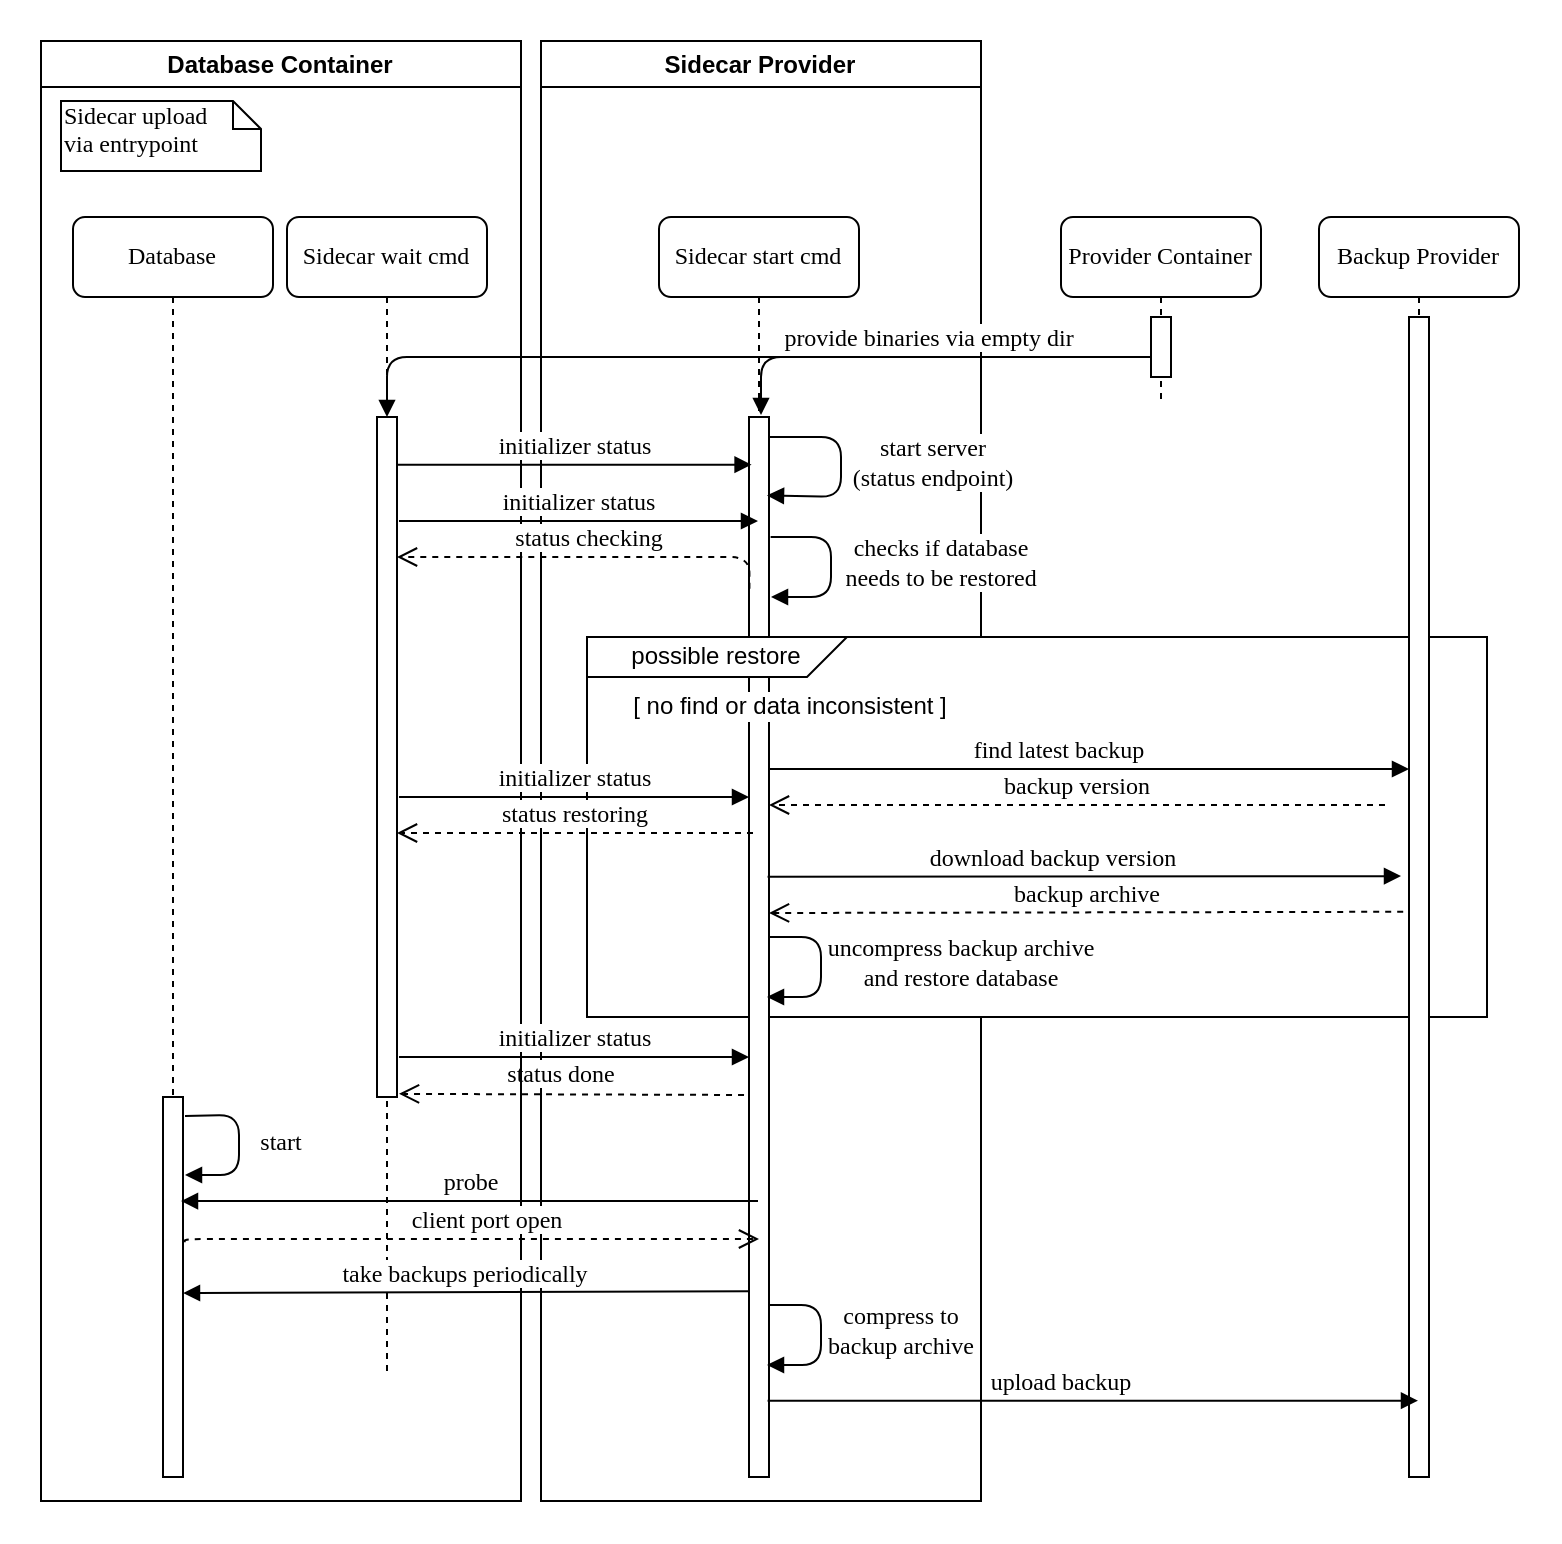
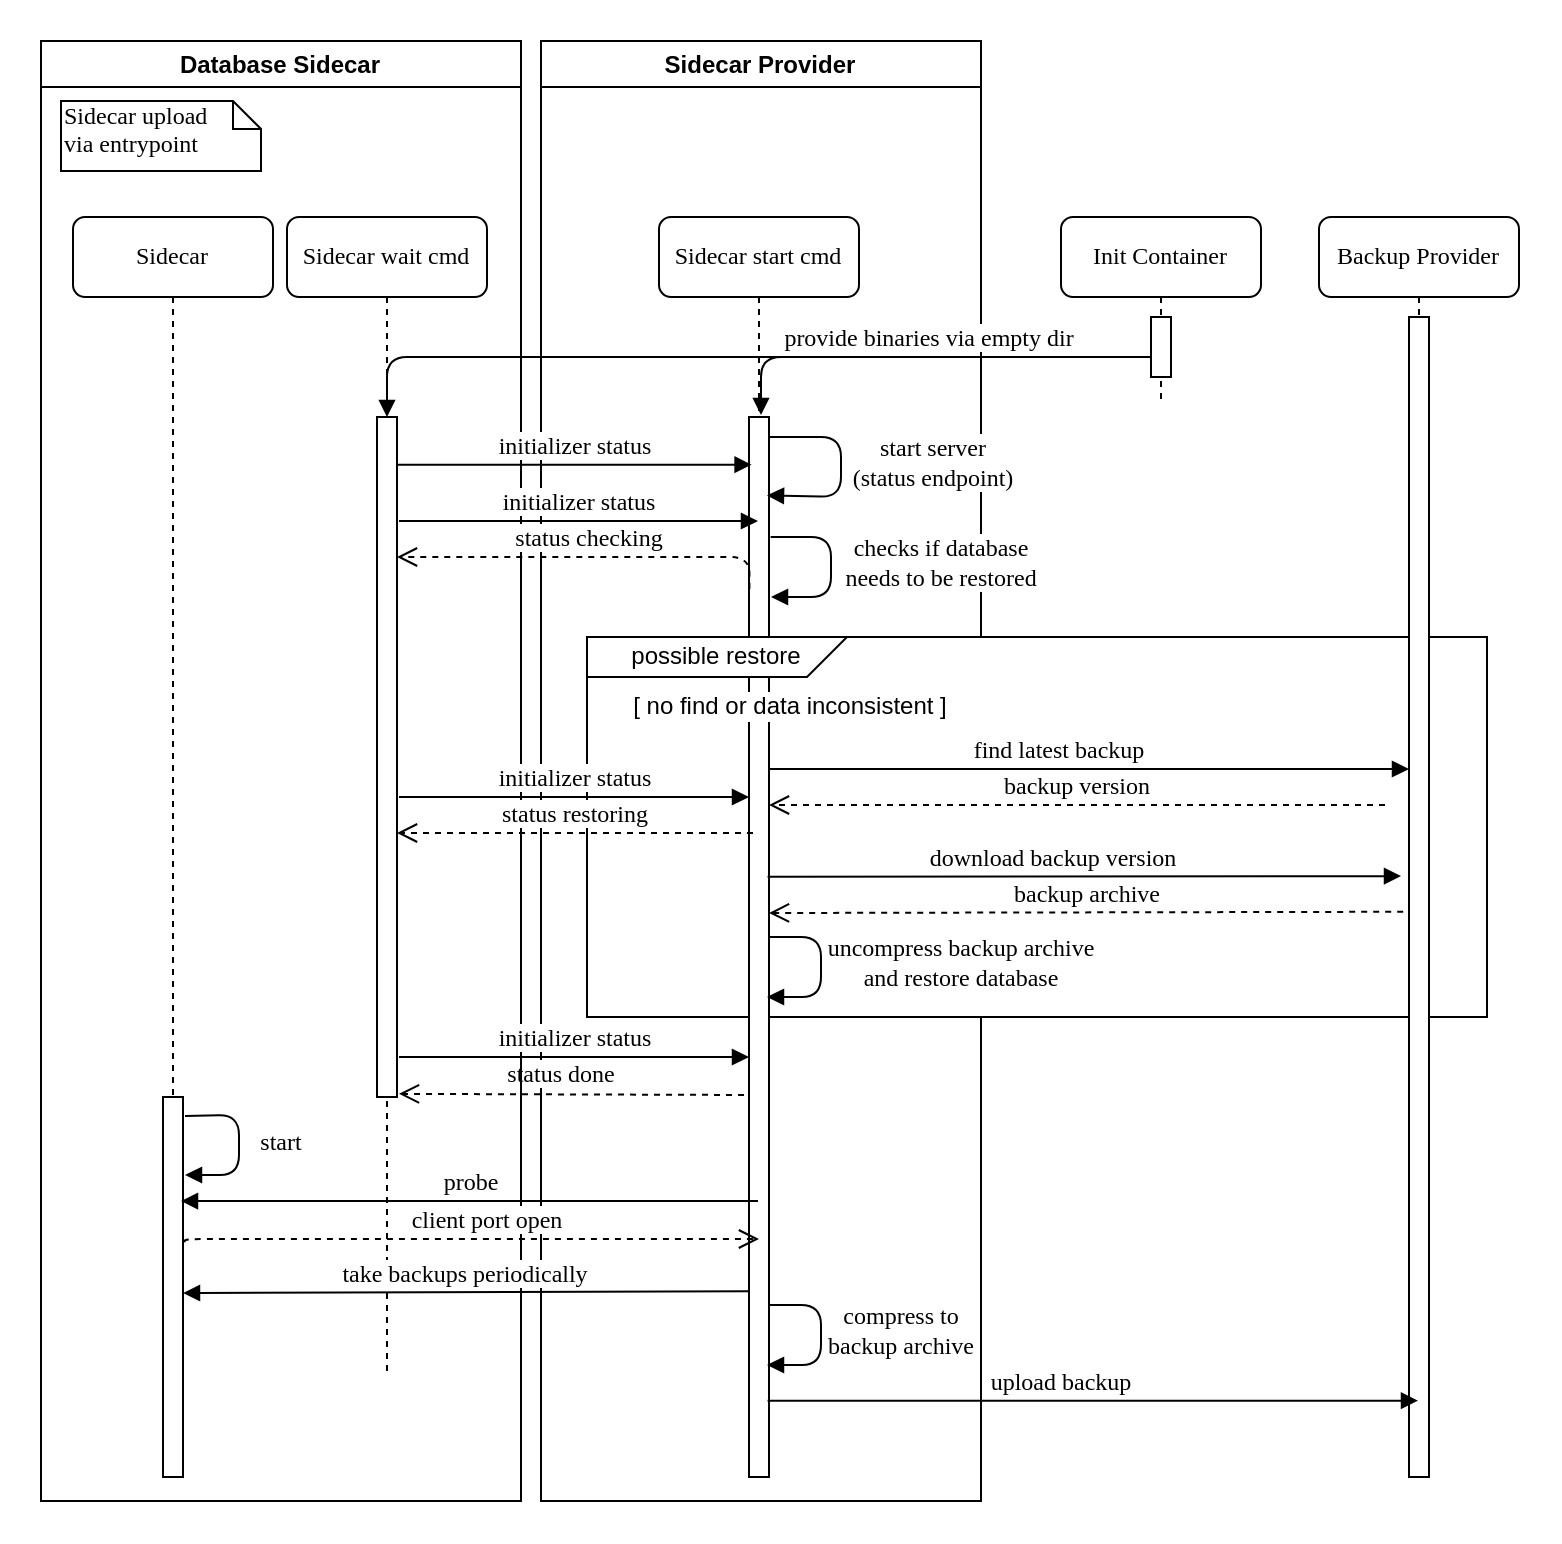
node "Database Container": label "Database Container" -> "Database Sidecar"
node "Database": label "Database" -> "Sidecar"
node "Provider Container": label "Provider Container" -> "Init Container"
